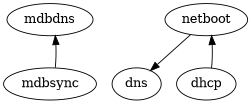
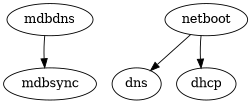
edge "mdbsync" -> "mdbdns": reversed
edge "dhcp" -> "netboot": reversed
